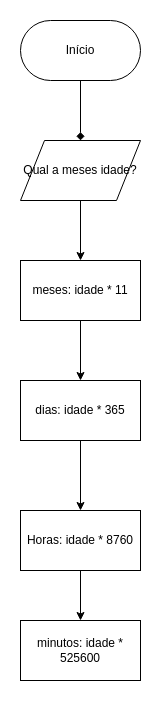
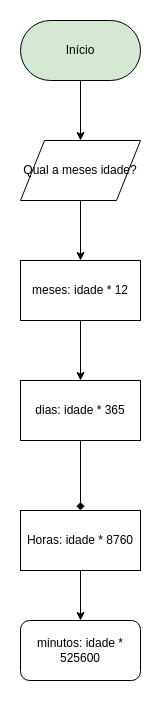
node "Início": fillcolor #ffffff -> #d5e8d4
edge "Início" -> "Qual a meses idade?": arrowhead diamond -> classic
node "meses: idade * 11": label "meses: idade * 11" -> "meses: idade * 12"
edge "dias: idade * 365" -> "Horas: idade * 8760": arrowhead classic -> diamond
node "minutos: idade * 525600": shape rectangle -> rounded rectangle
